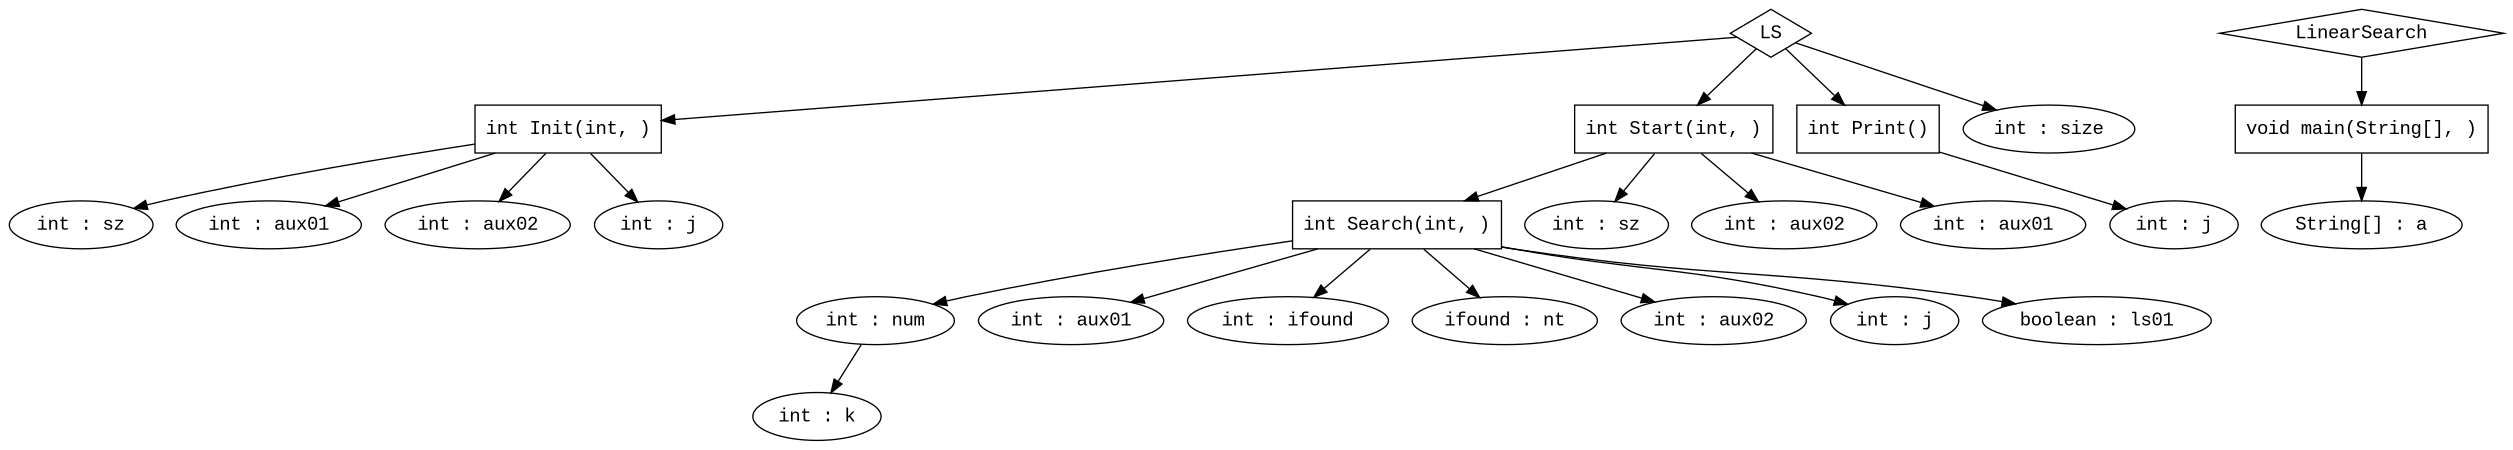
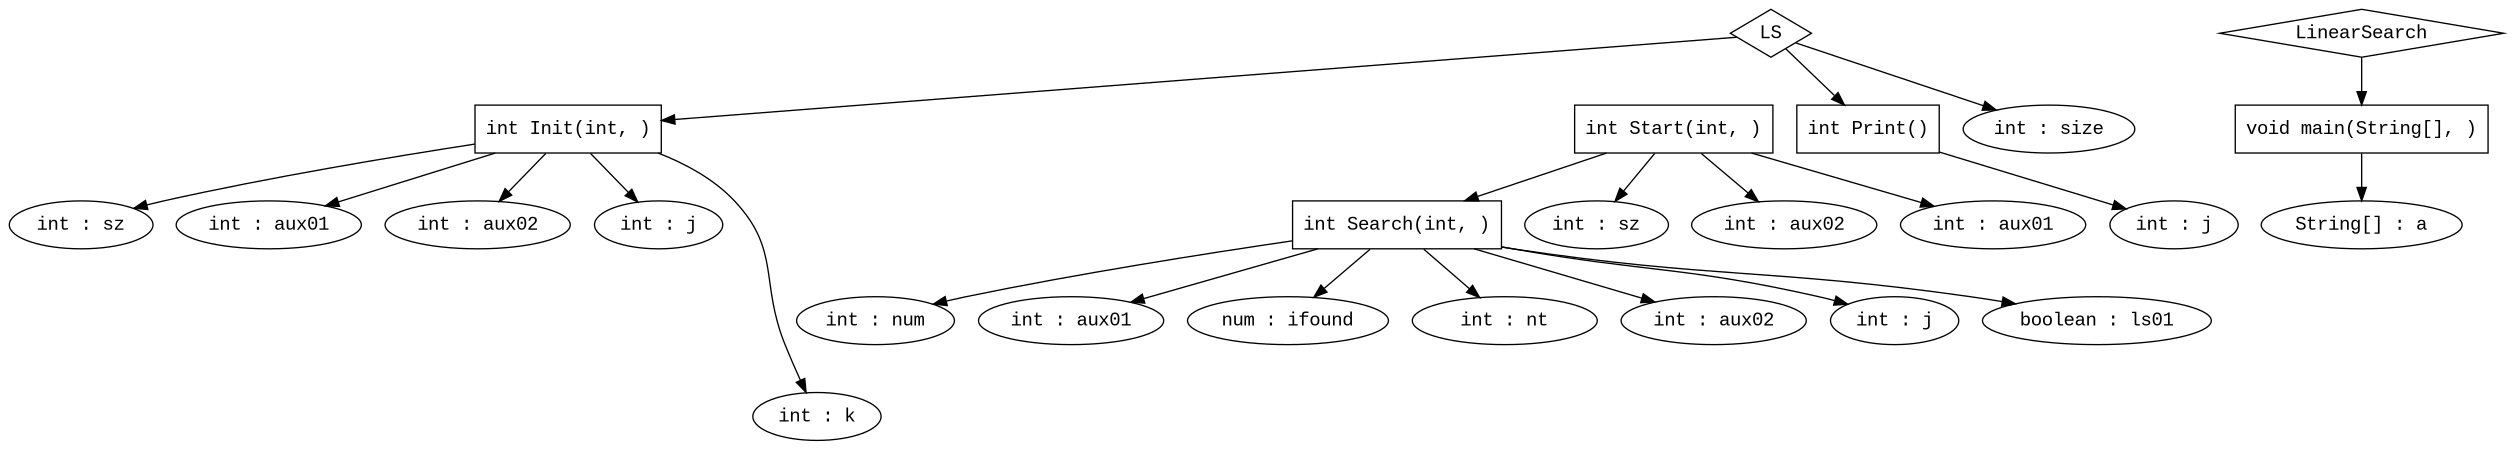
edge "LS" -> "int Start(int, )": removed
node "int : ifound": label "int : ifound" -> "num : ifound"
node "ifound : nt": label "ifound : nt" -> "int : nt"
edge "int : num" -> "int : k": now "int Init(int, )" -> "int : k"
